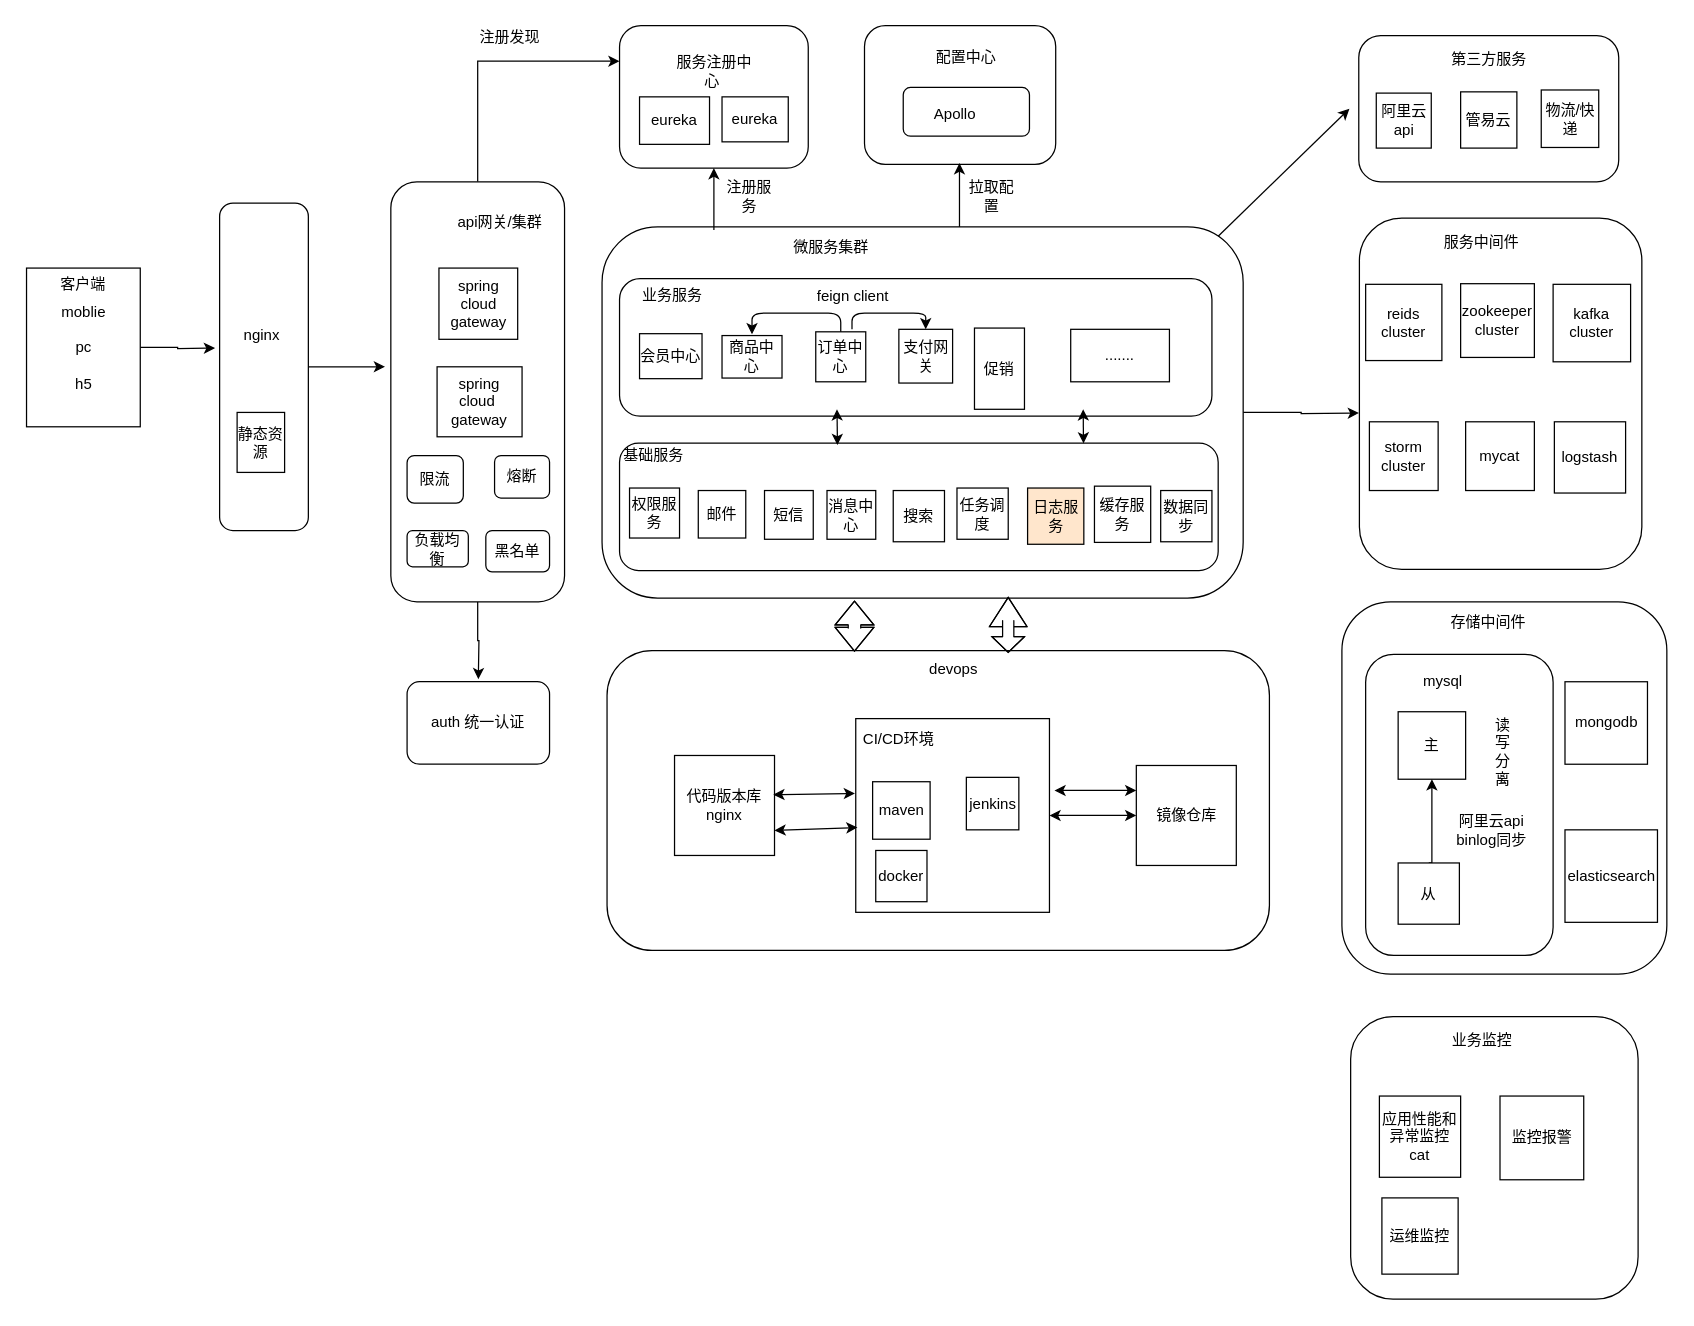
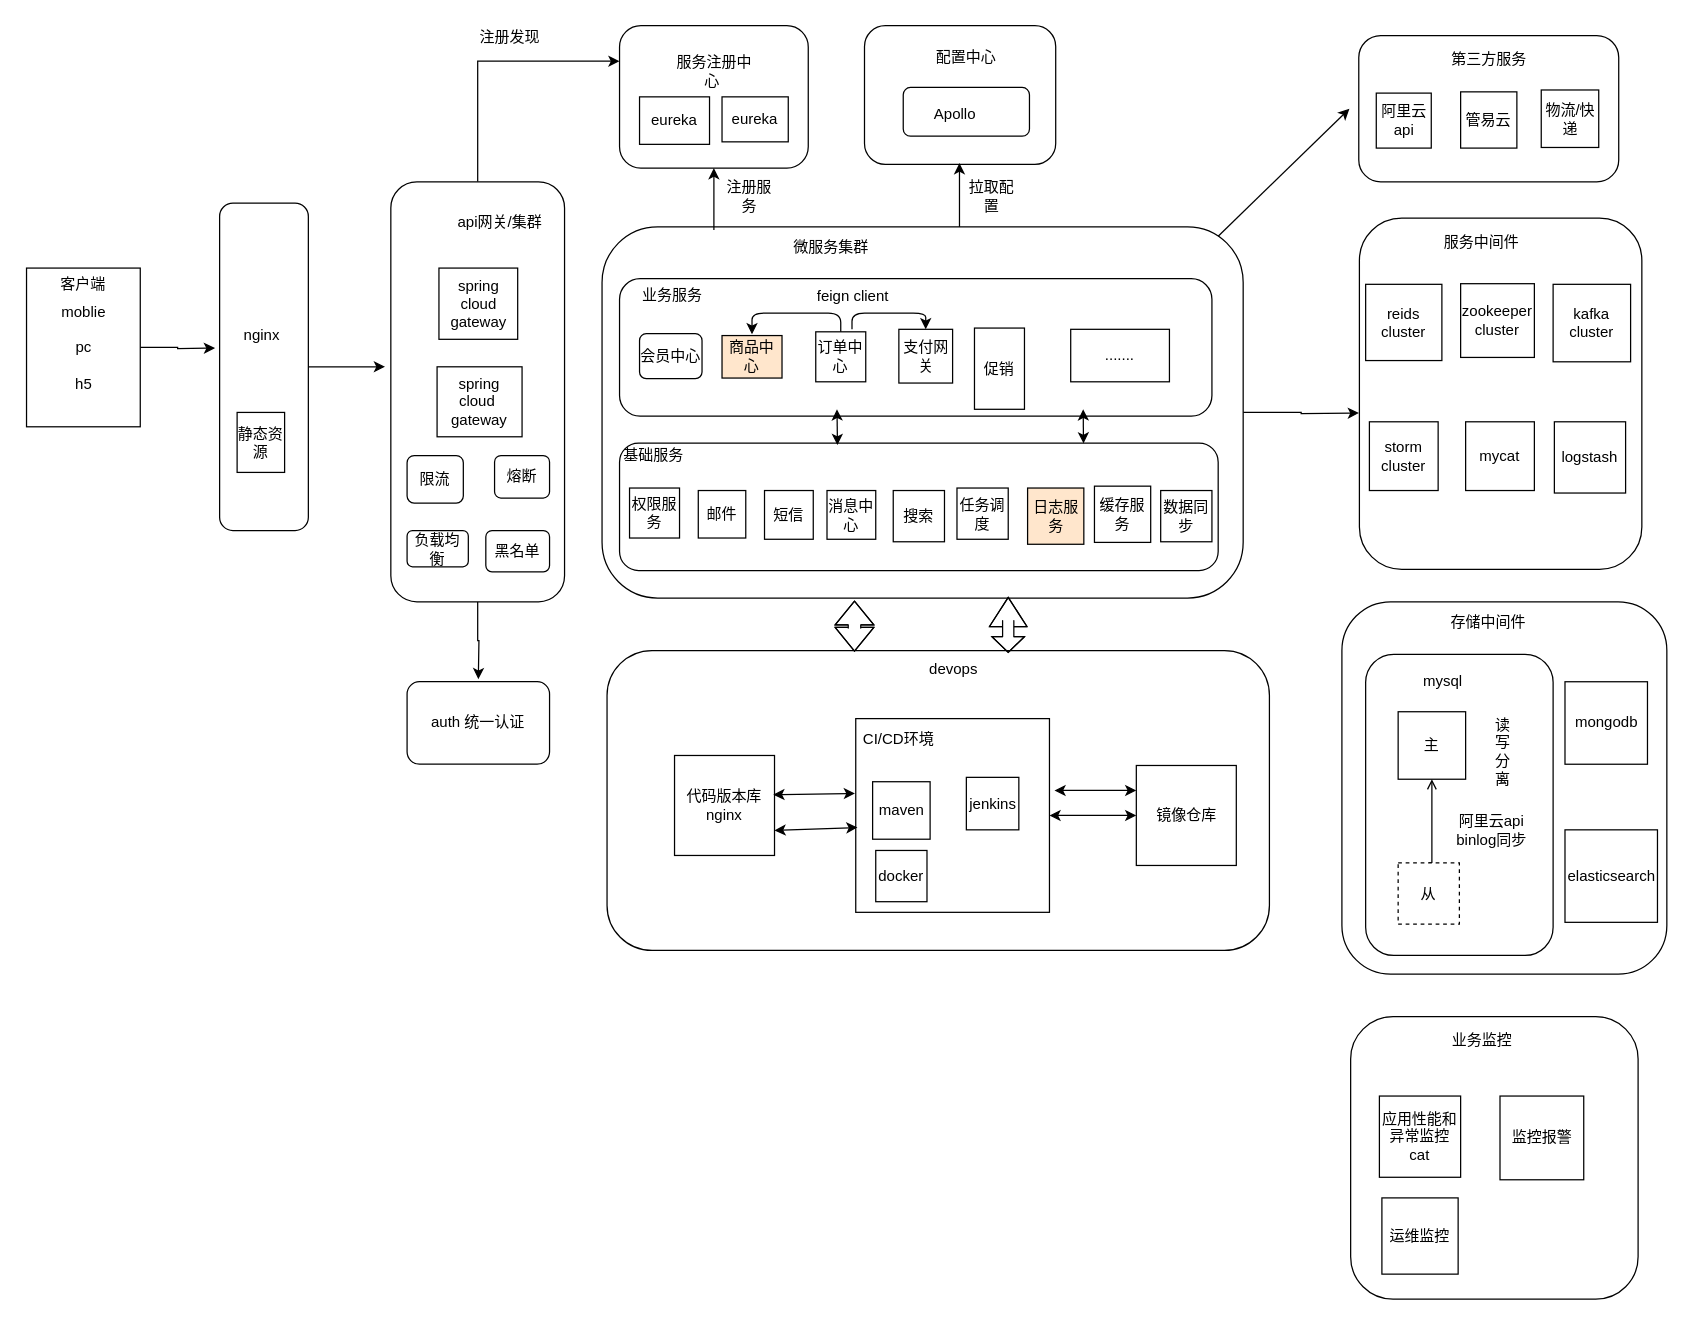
node "会员中心": shape rectangle -> rounded rectangle
node "商品中心": fillcolor #ffffff -> #ffe6cc
edge "从" -> "主": arrowhead classic -> open
node "从": style solid -> dashed
